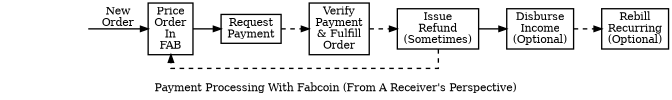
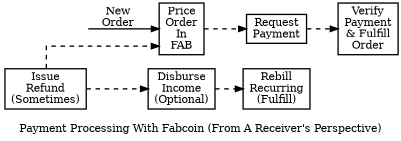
edge "Price Order In FAB" -- "Request Payment": style solid -> dashed
edge "Verify Payment & Fulfill Order" -- "Issue Refund (Sometimes)": removed
edge "Issue Refund (Sometimes)" -- "Disburse Income (Optional)": style solid -> dashed
node "Rebill Recurring (Optional)": label "Rebill Recurring (Optional)" -> "Rebill Recurring (Fulfill)"
